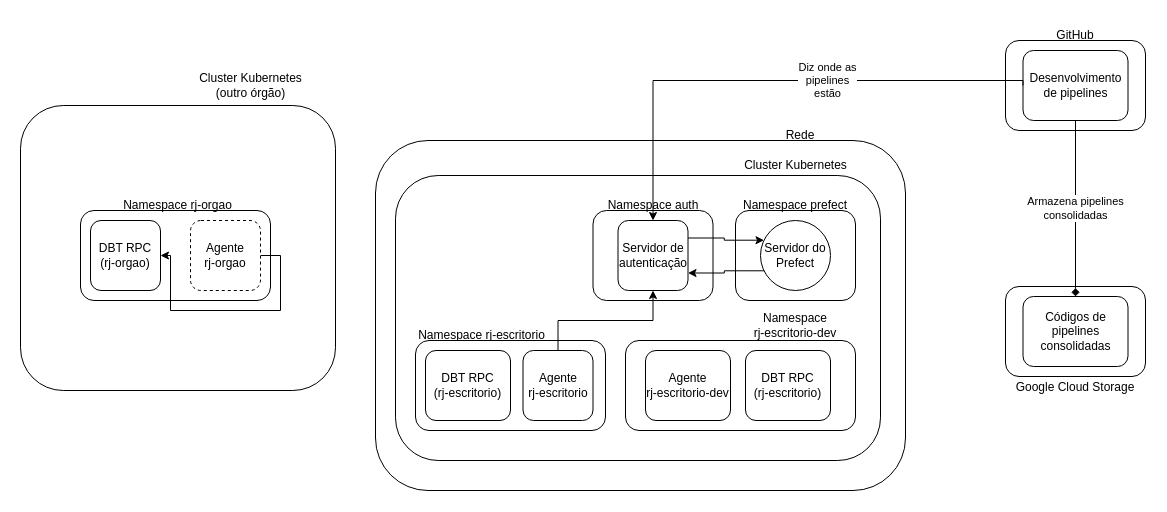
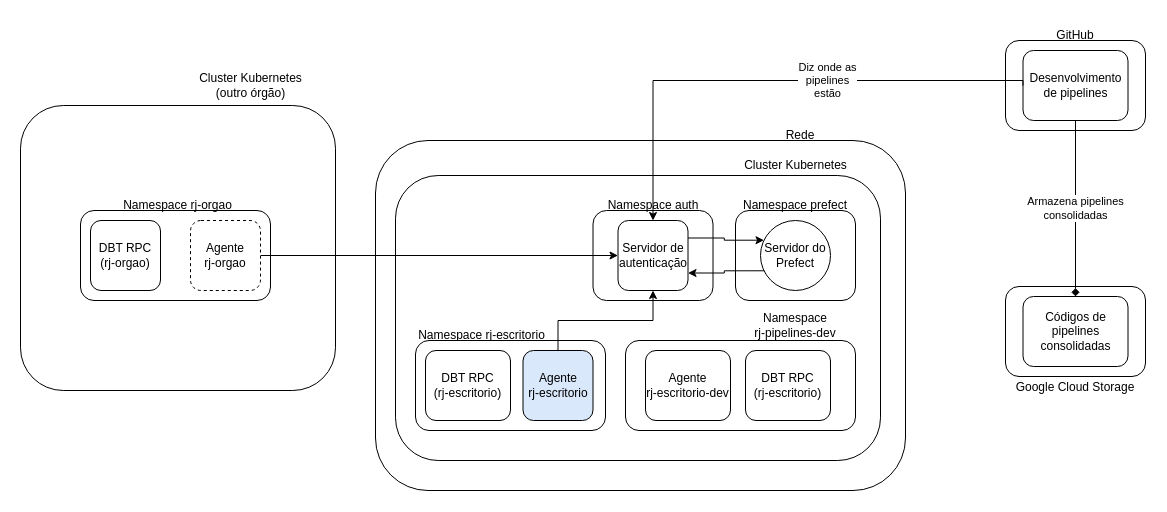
edge "Agente rj-orgao" -> "DBT RPC (rj-orgao)": now "Agente rj-orgao" -> "Servidor de autenticação"
node "Namespace rj-escritorio-dev": label "Namespace rj-escritorio-dev" -> "Namespace rj-pipelines-dev"
node "Agente rj-escritorio": fillcolor #ffffff -> #dae8fc
